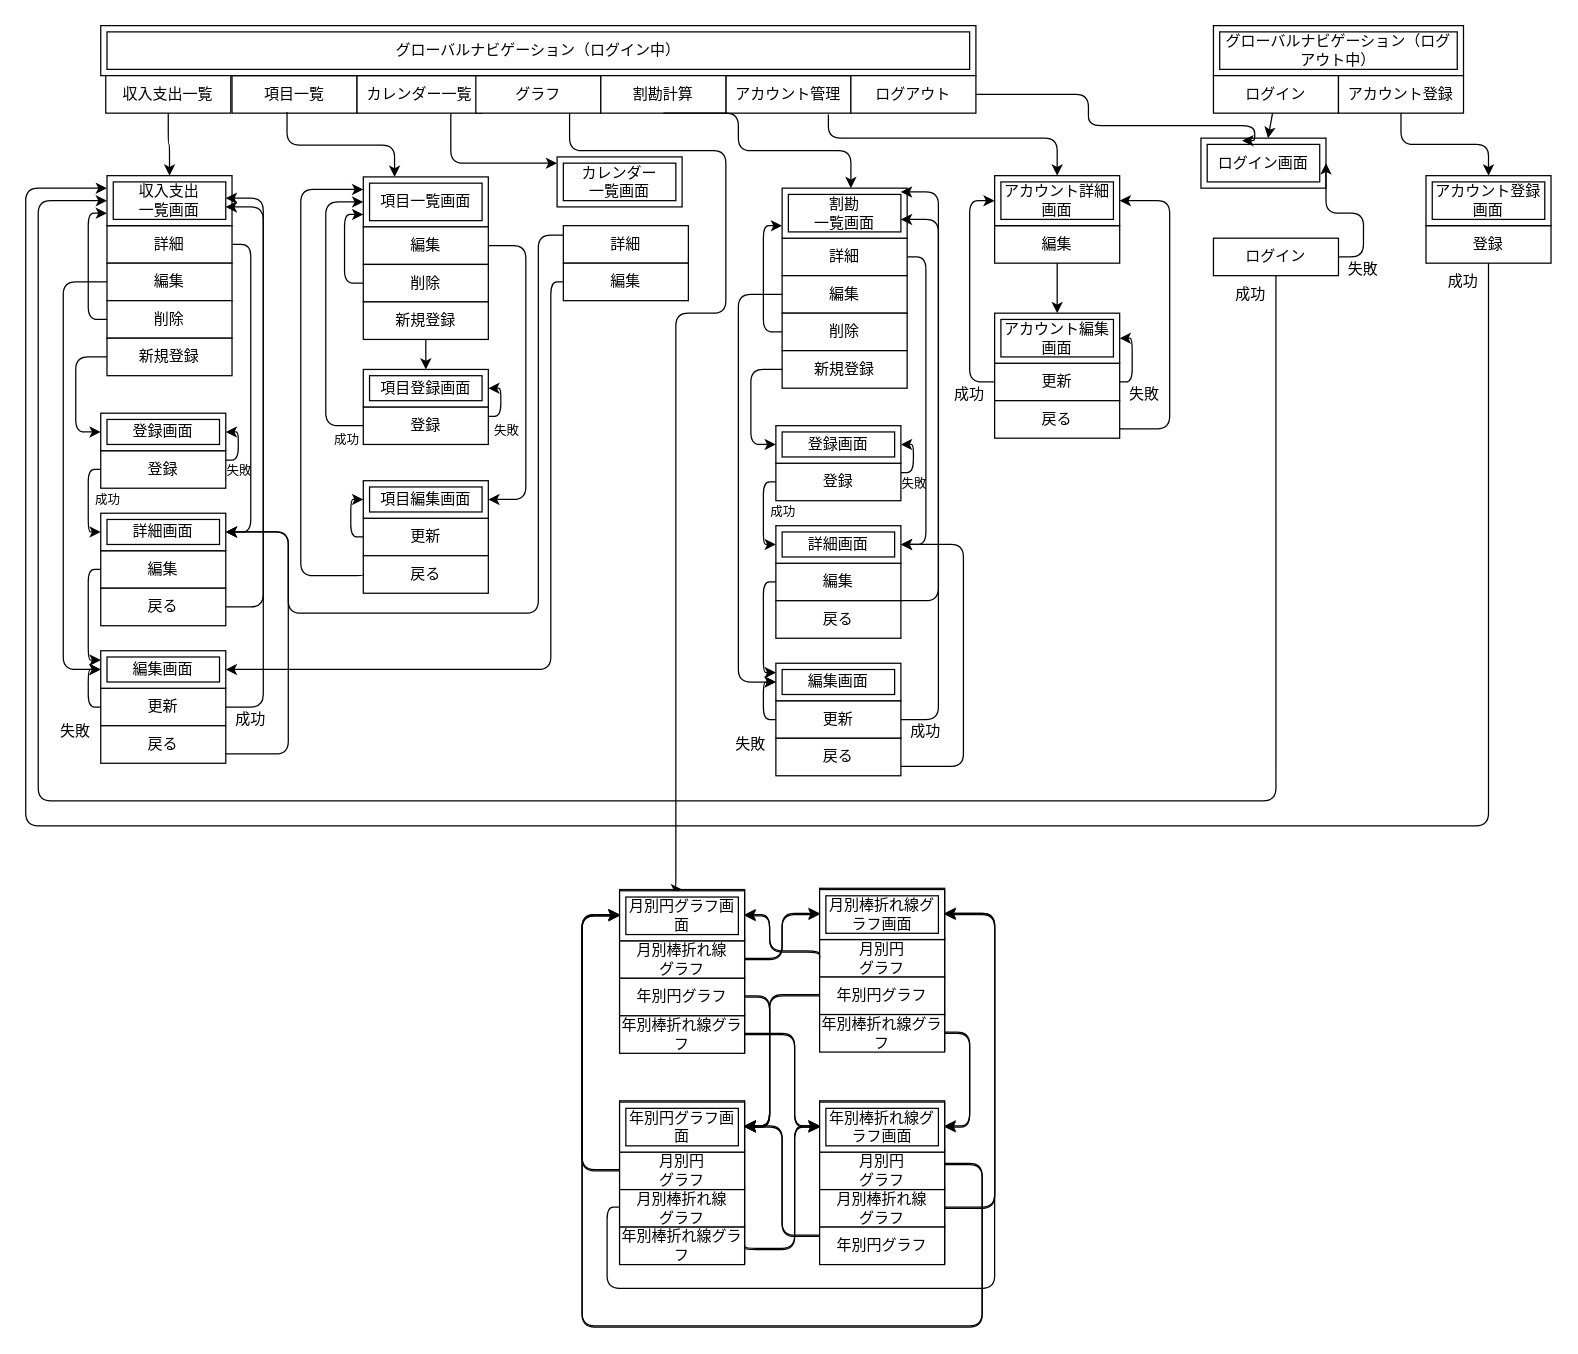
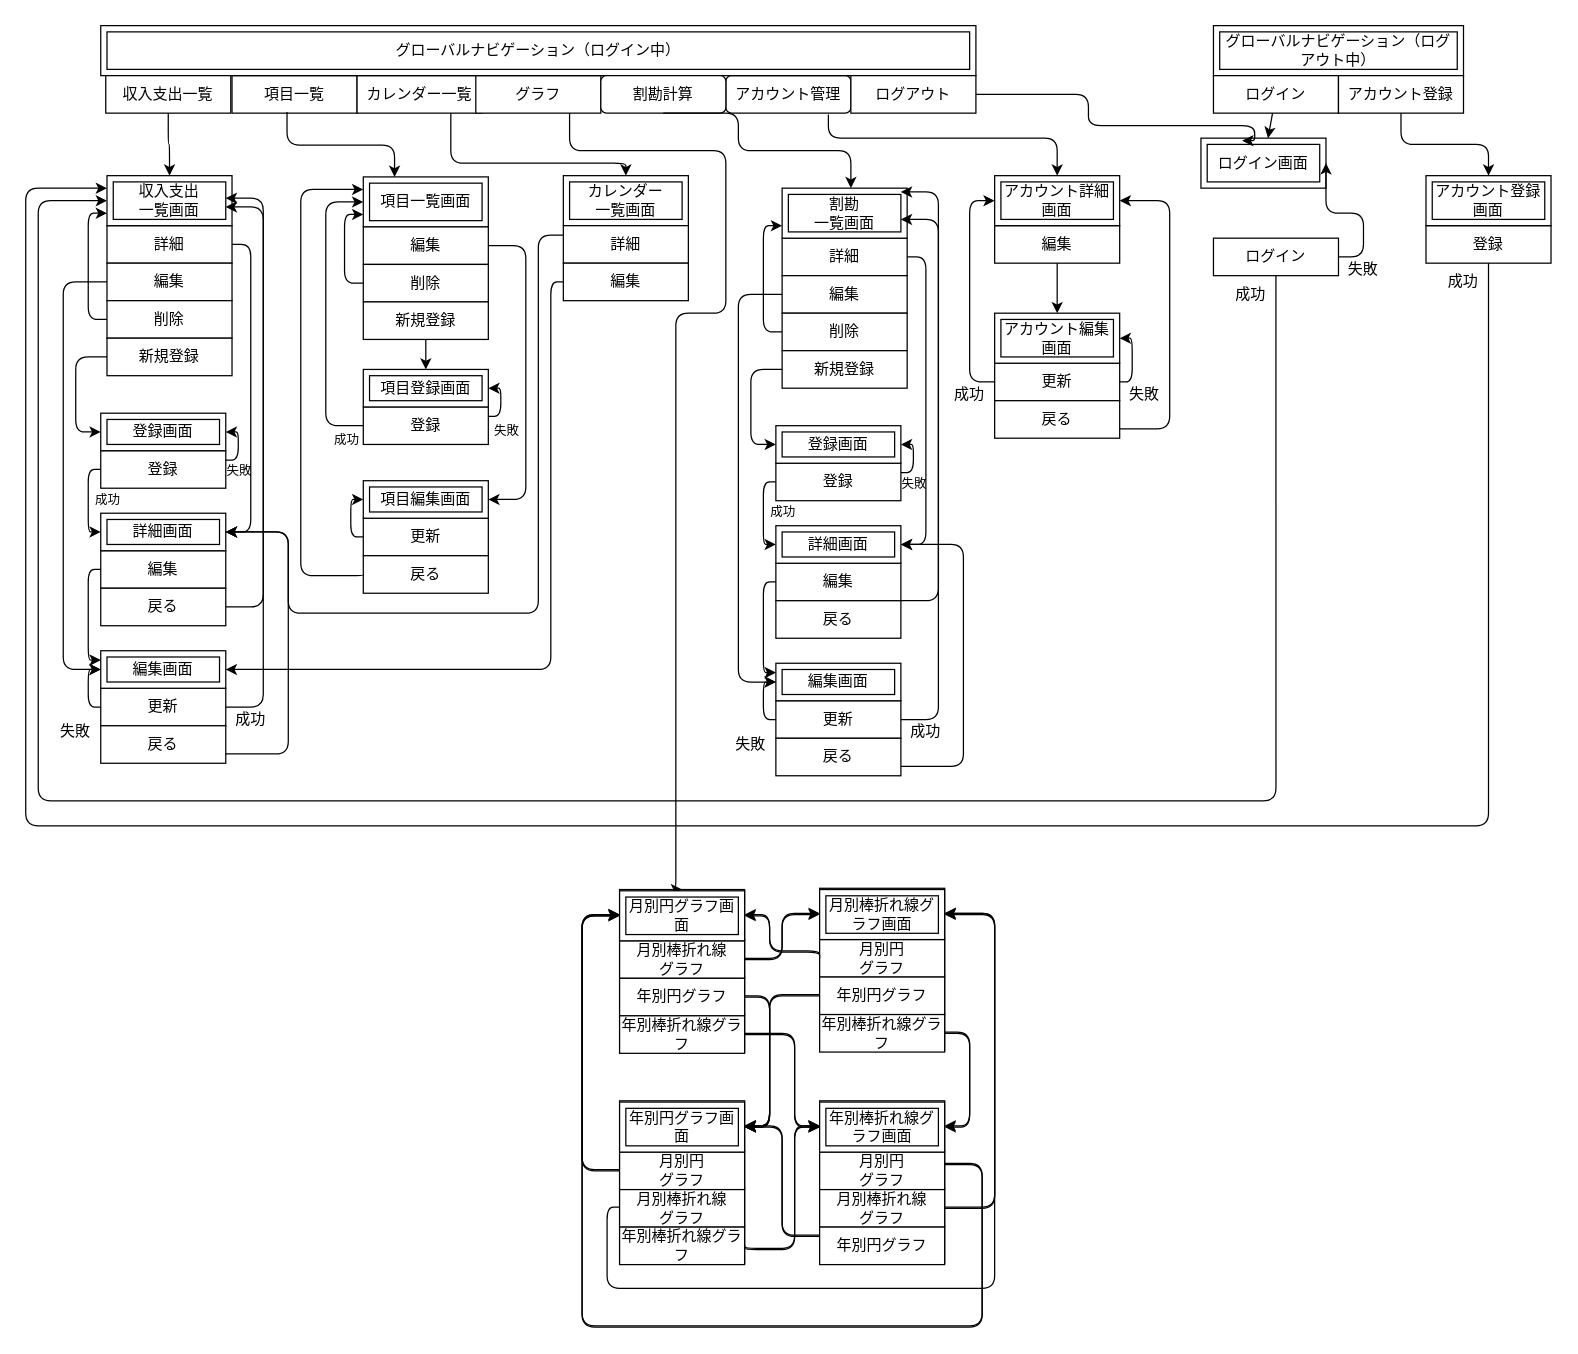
node "割勘計算": shape rectangle -> rounded rectangle
node "アカウント管理": shape rectangle -> rounded rectangle
node "カレンダー 一覧画面": moved (619, 182) -> (626, 201)
